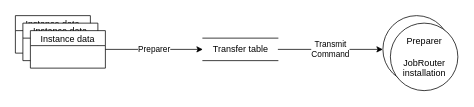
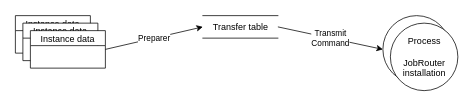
node "Transfer table": moved (240, 49) -> (240, 27)
node "Preparer JobRouter installation": label "Preparer JobRouter installation" -> "Process JobRouter installation"
